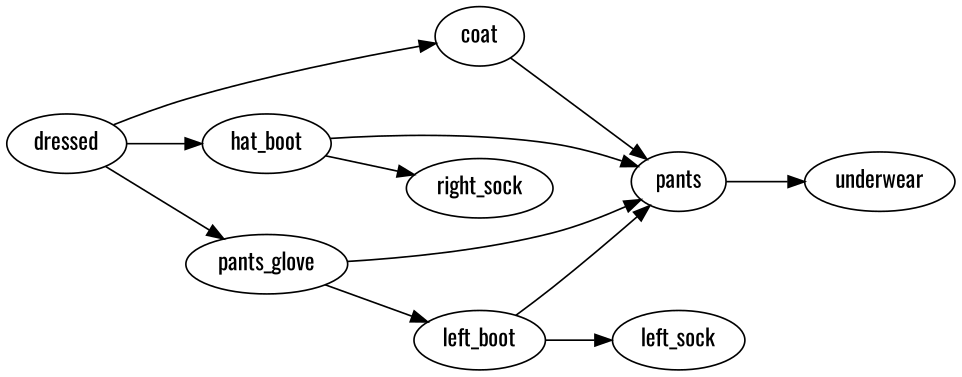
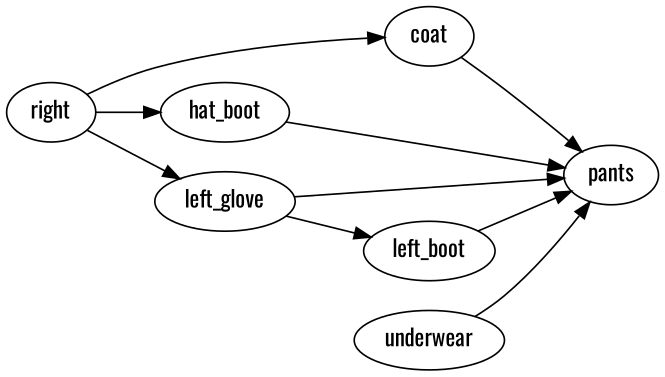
node "dressed": label "dressed" -> "right"
edge "pants" -> "underwear": reversed
node "right_sock": removed
node "pants_glove": label "pants_glove" -> "left_glove"
node "left_sock": removed
